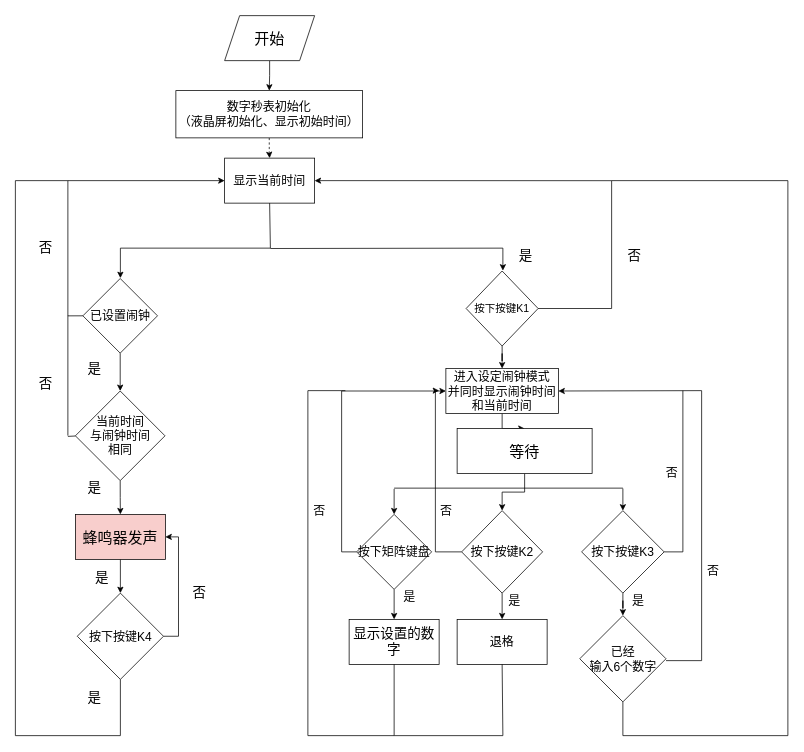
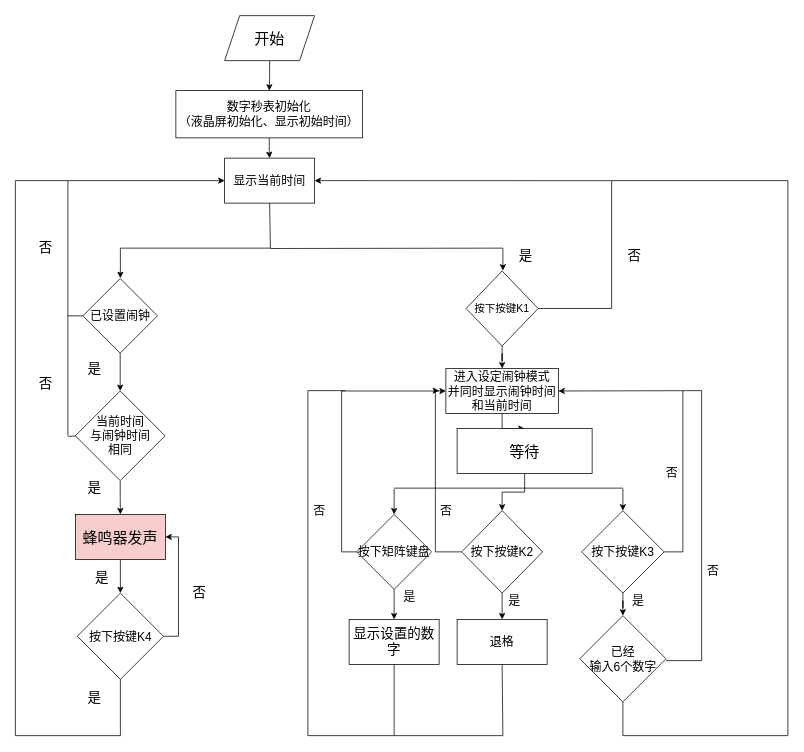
edge "数字秒表初始化 （液晶屏初始化、显示初始时间）" -> "显示当前时间": style dashed -> solid
